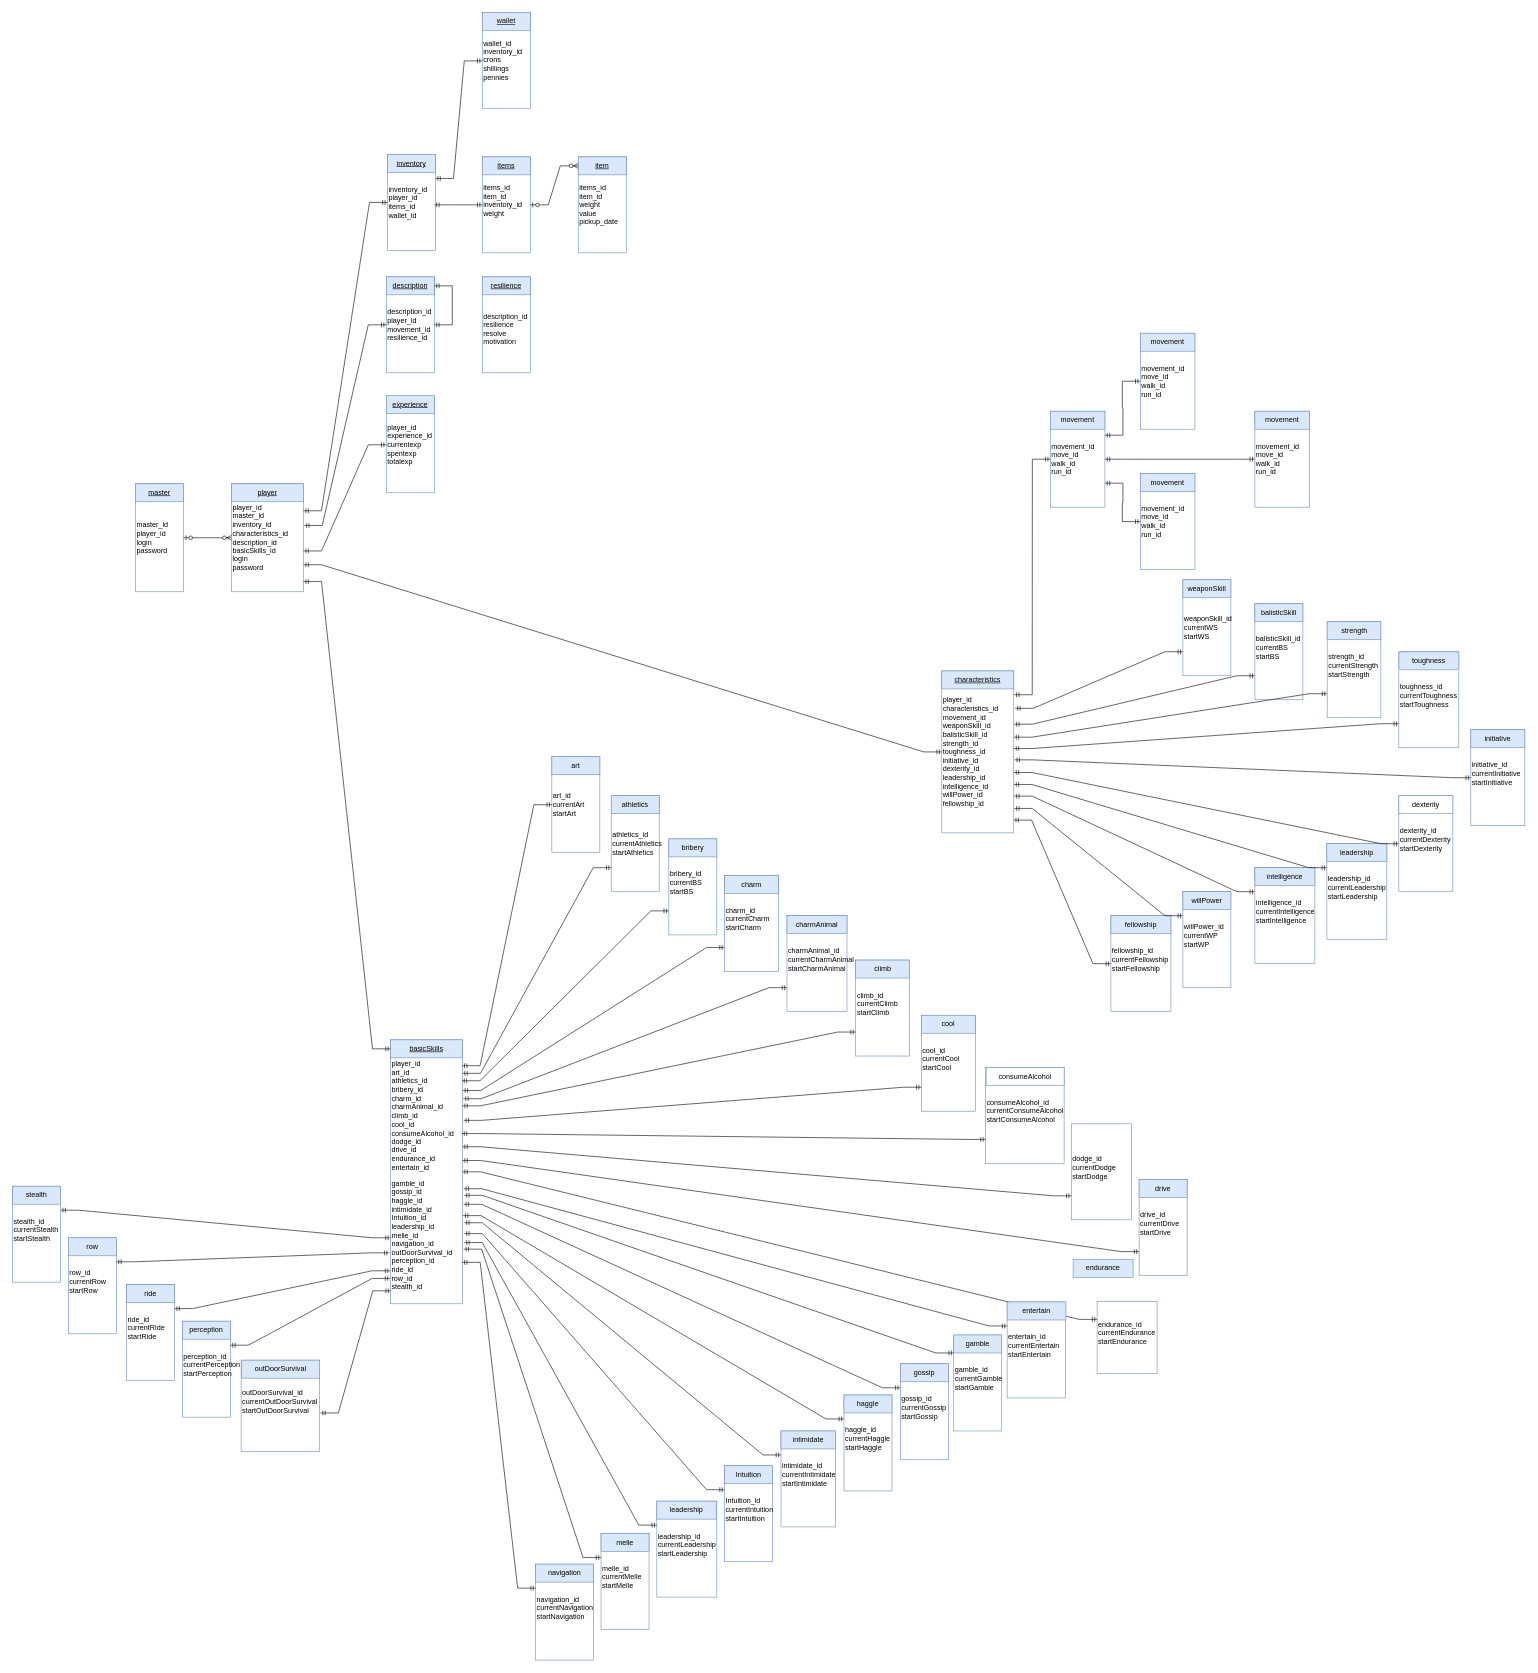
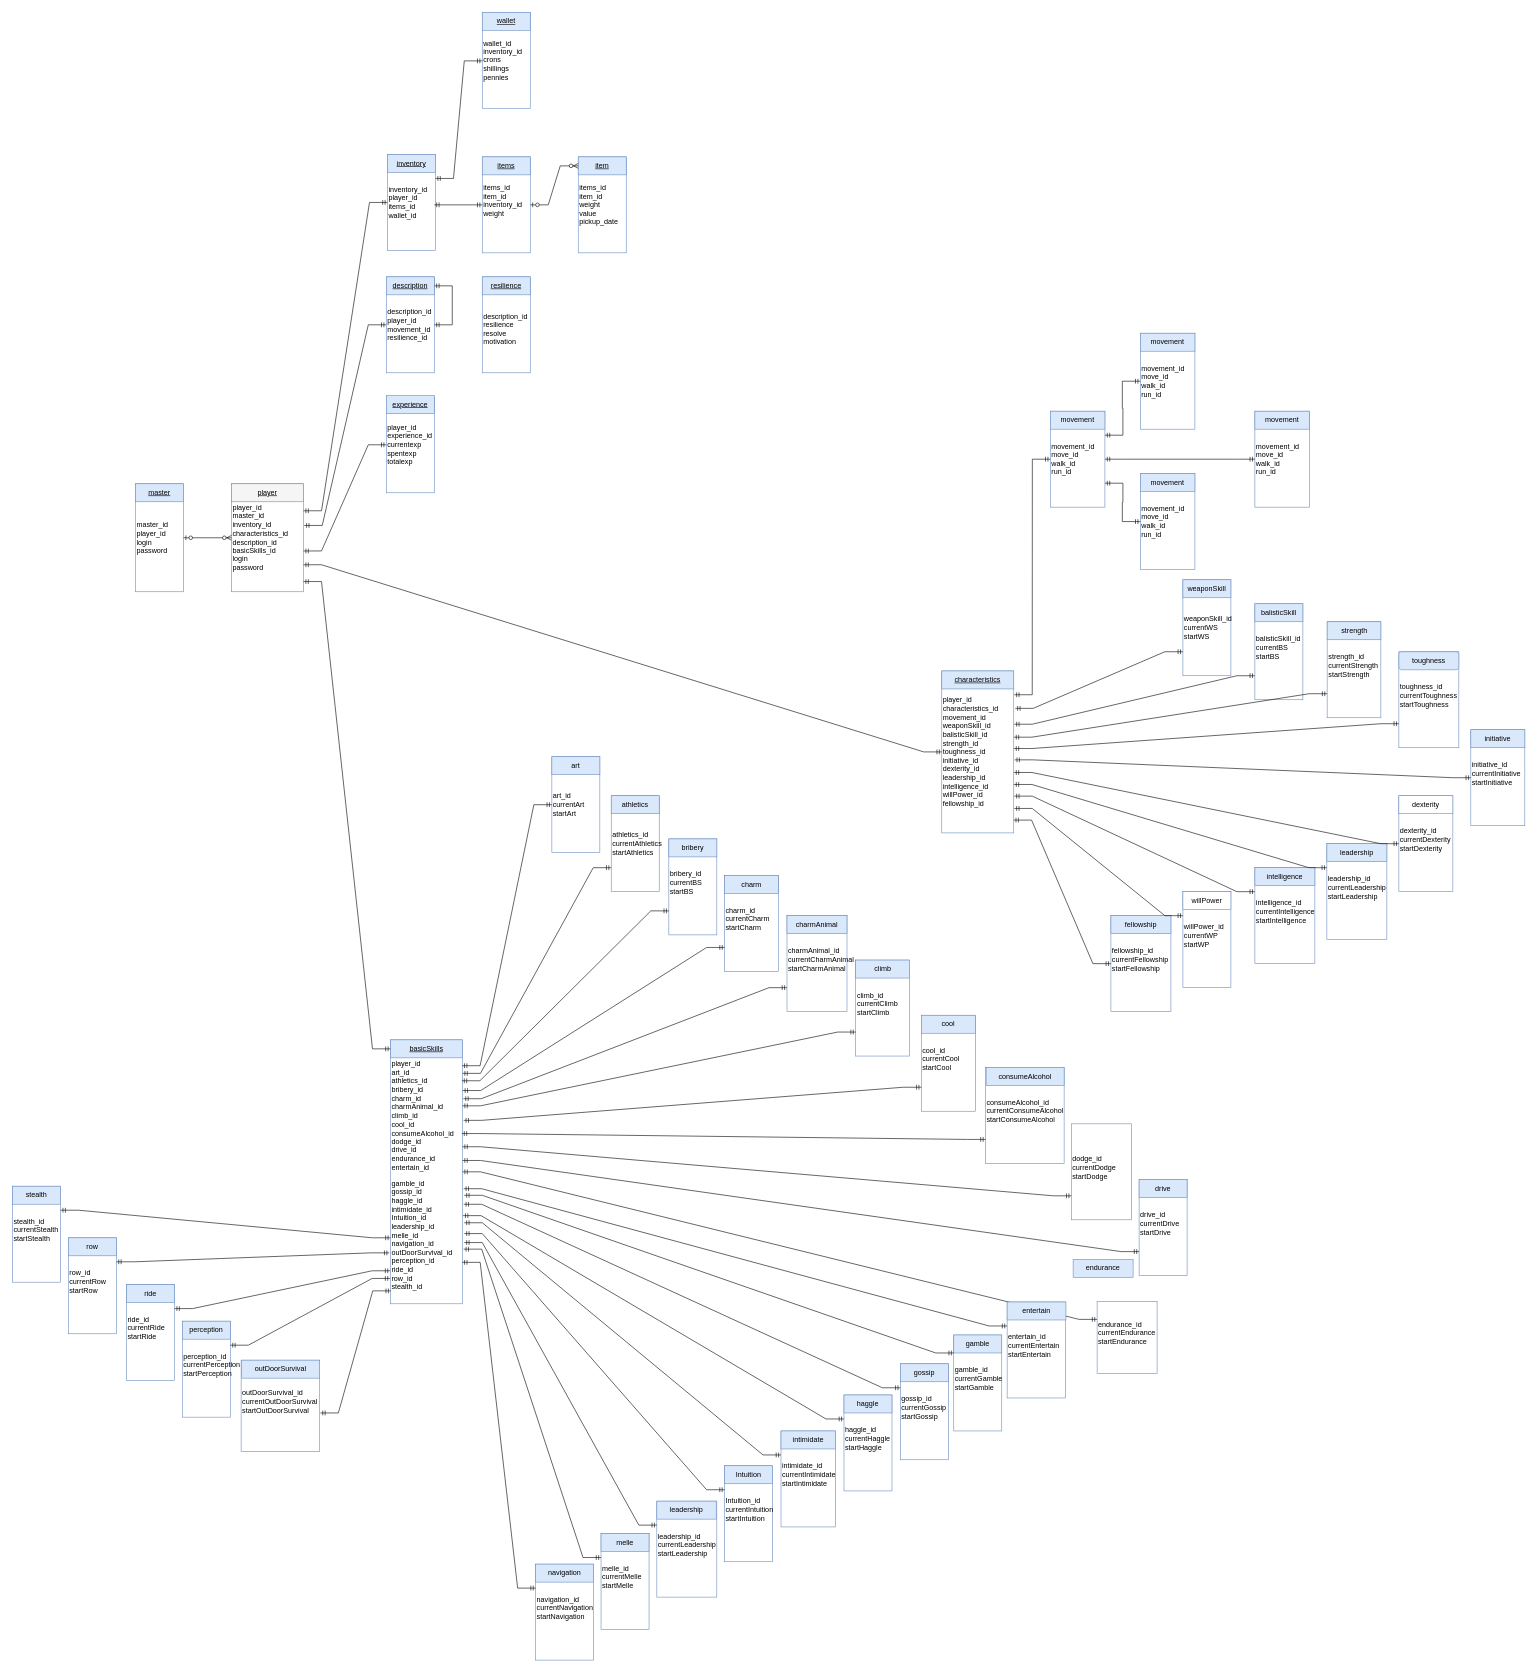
node "player": fillcolor #dae8fc -> #f5f5f5
node "willPower": fillcolor #dae8fc -> #ffffff
node "consumeAlcohol": fillcolor #ffffff -> #dae8fc
